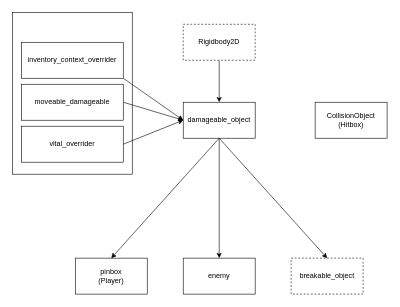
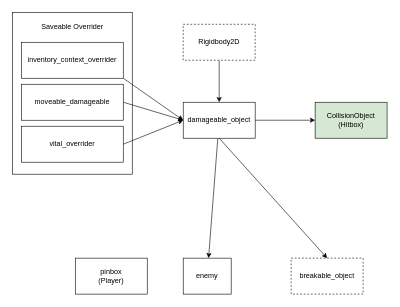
node "Saveable Overrider": added
edge "damageable_object" -> "CollisionObject (Hitbox)": added
node "CollisionObject (Hitbox)": fillcolor #ffffff -> #d5e8d4
edge "damageable_object" -> "pinbox (Player)": removed
node "enemy": size 72x36 -> 48x36
